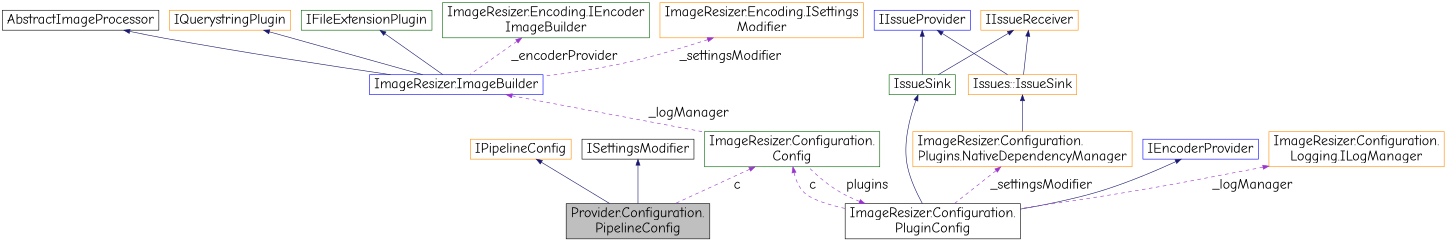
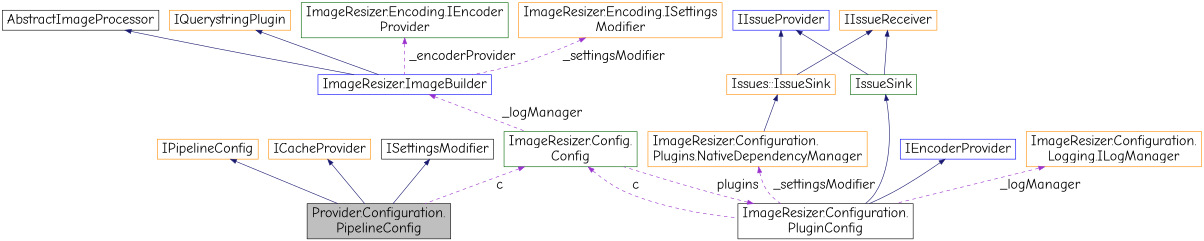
node "IFileExtensionPlugin": removed
node "ImageResizer.Encoding.IEncoder ImageBuilder": label "ImageResizer.Encoding.IEncoder ImageBuilder" -> "ImageResizer.Encoding.IEncoder Provider"
node "ICacheProvider": added
node "ImageResizer.Configuration. Config": label "ImageResizer.Configuration. Config" -> "ImageResizer.Config. Config"
